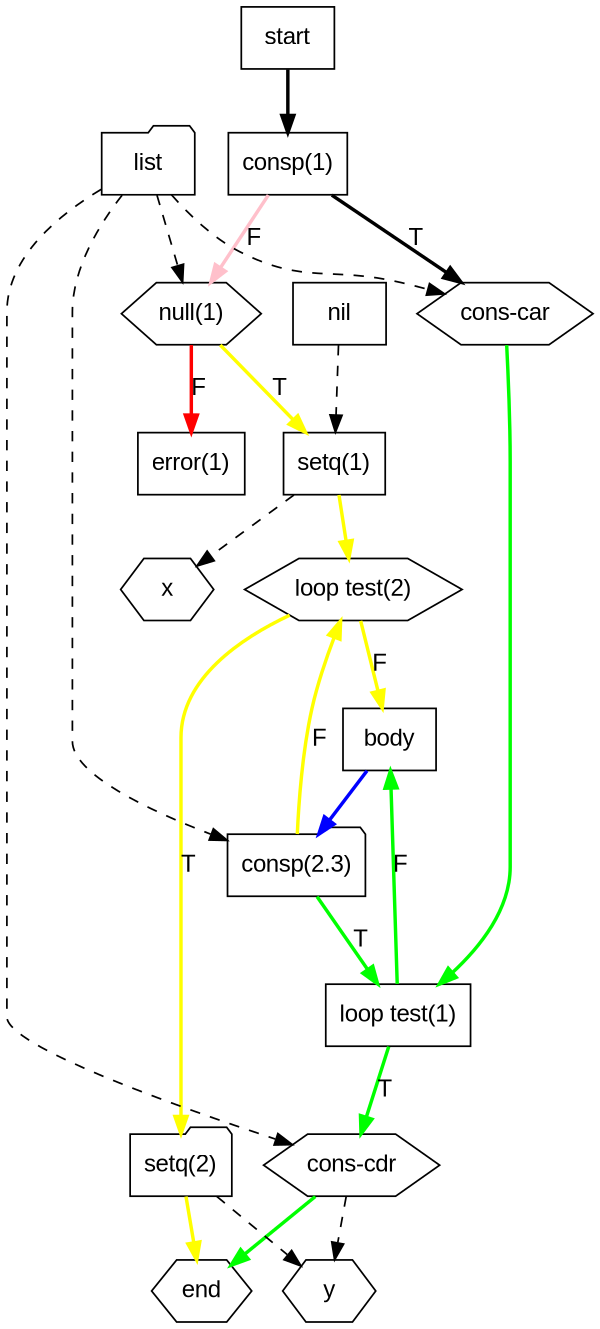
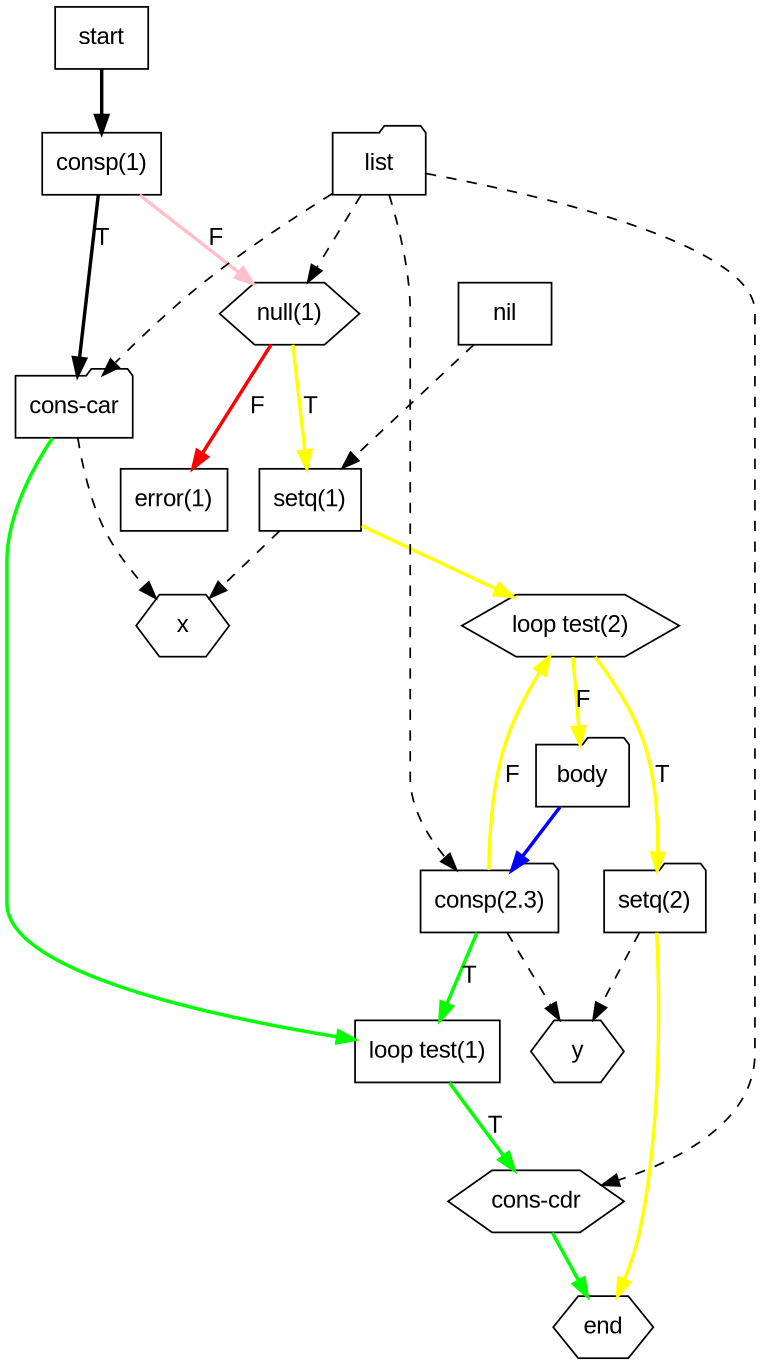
node "cons-car": shape hexagon -> folder
edge "cons-car" -> "x": added
node "body": shape box -> folder
edge "loop test(1)" -> "body": removed, label "F"
edge "cons-cdr" -> "y": now "consp(2.3)" -> "y"
